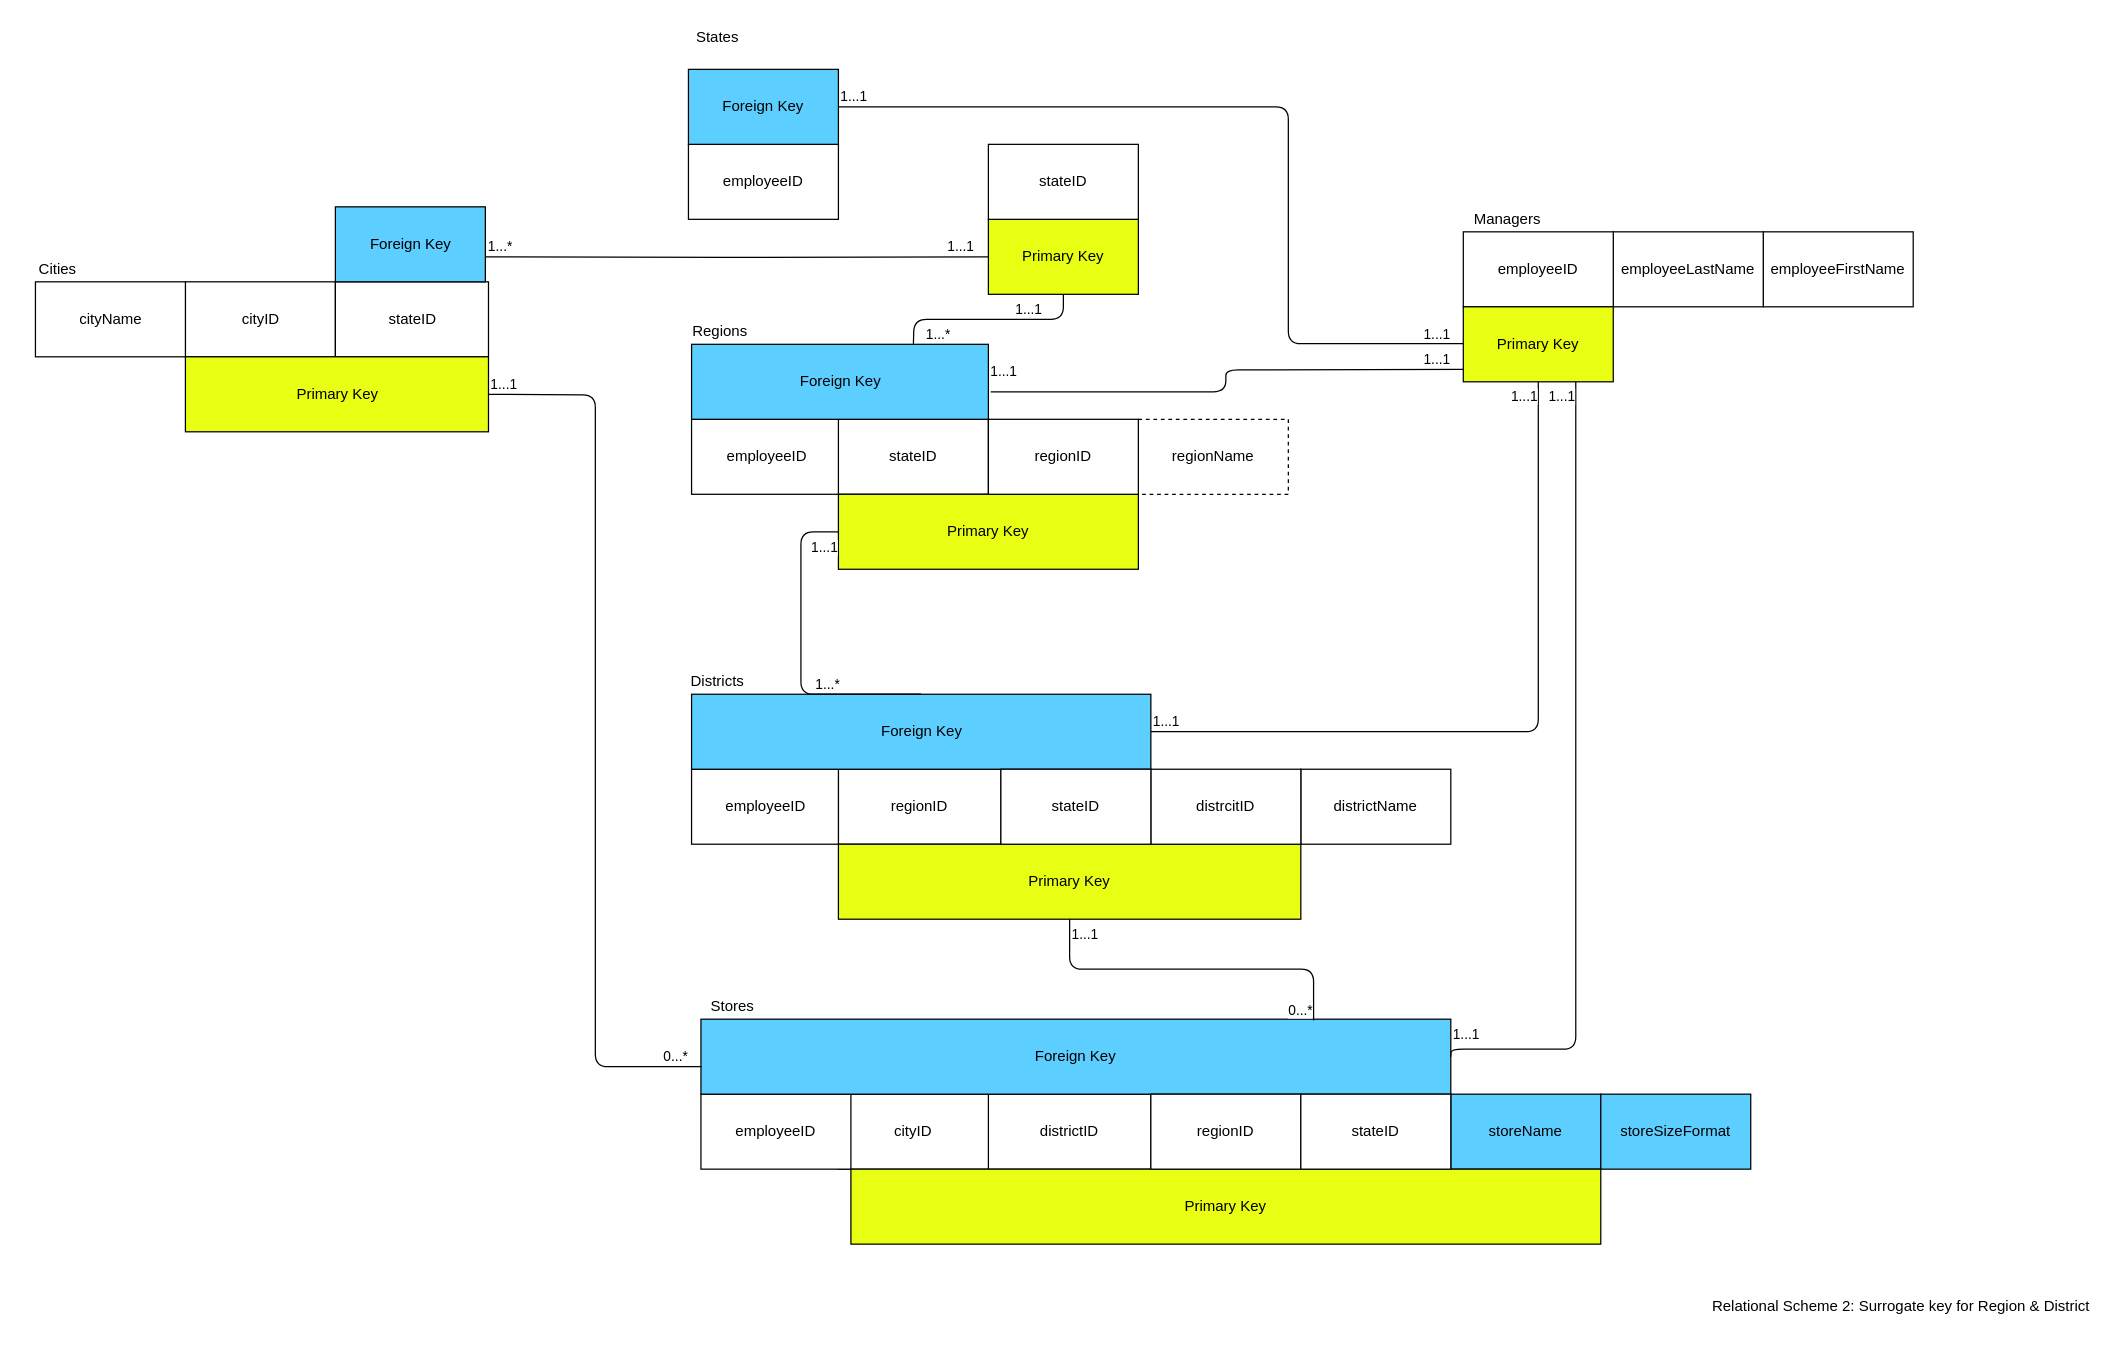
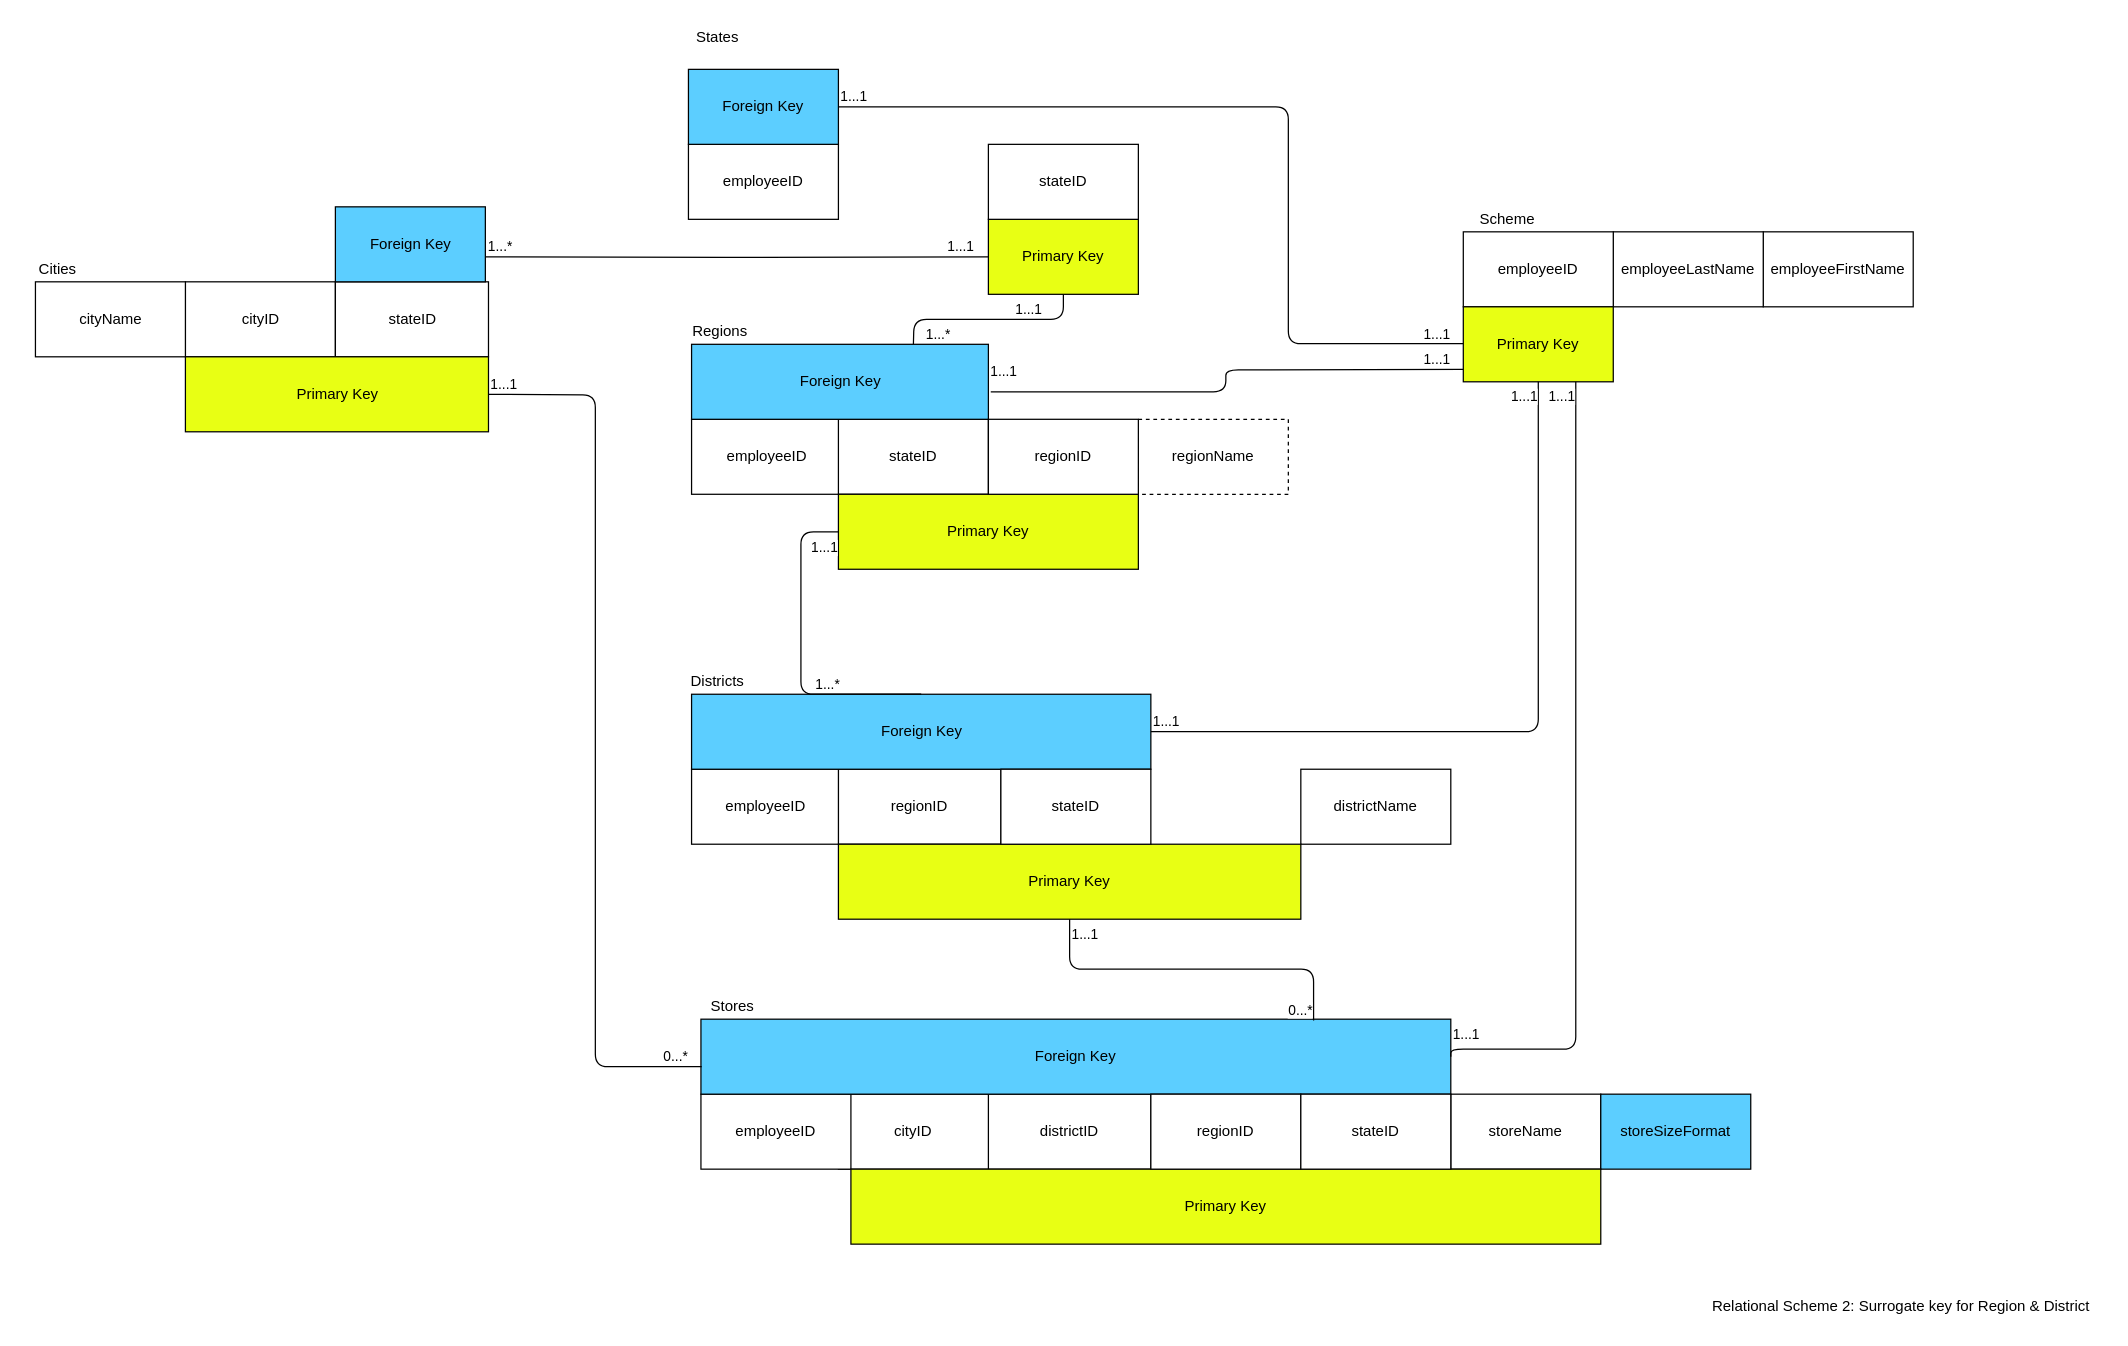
node "Managers": label "Managers" -> "Scheme"
node "distrcitID": removed
node "storeName": fillcolor #5cceff -> #ffffff
